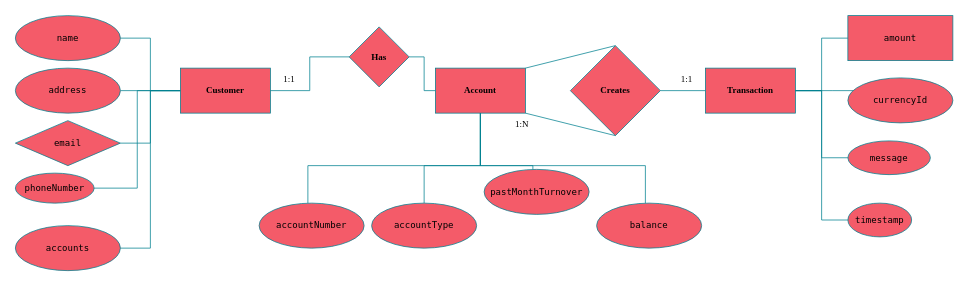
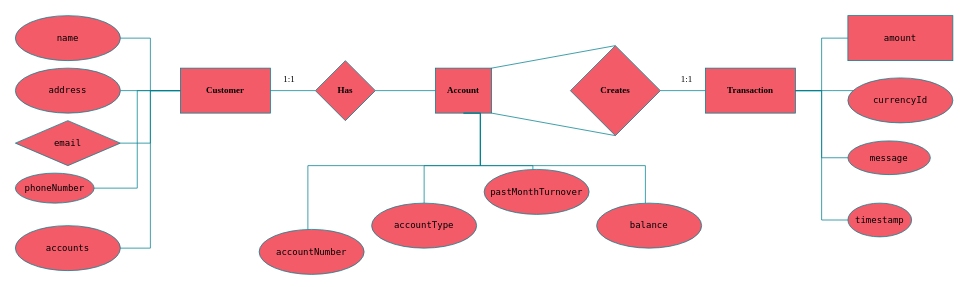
node "Has": moved (379, 57) -> (345, 90)
node "Account": size 90x45 -> 56x45
node "1:N": removed
node "accountNumber": moved (312, 225) -> (312, 252)
